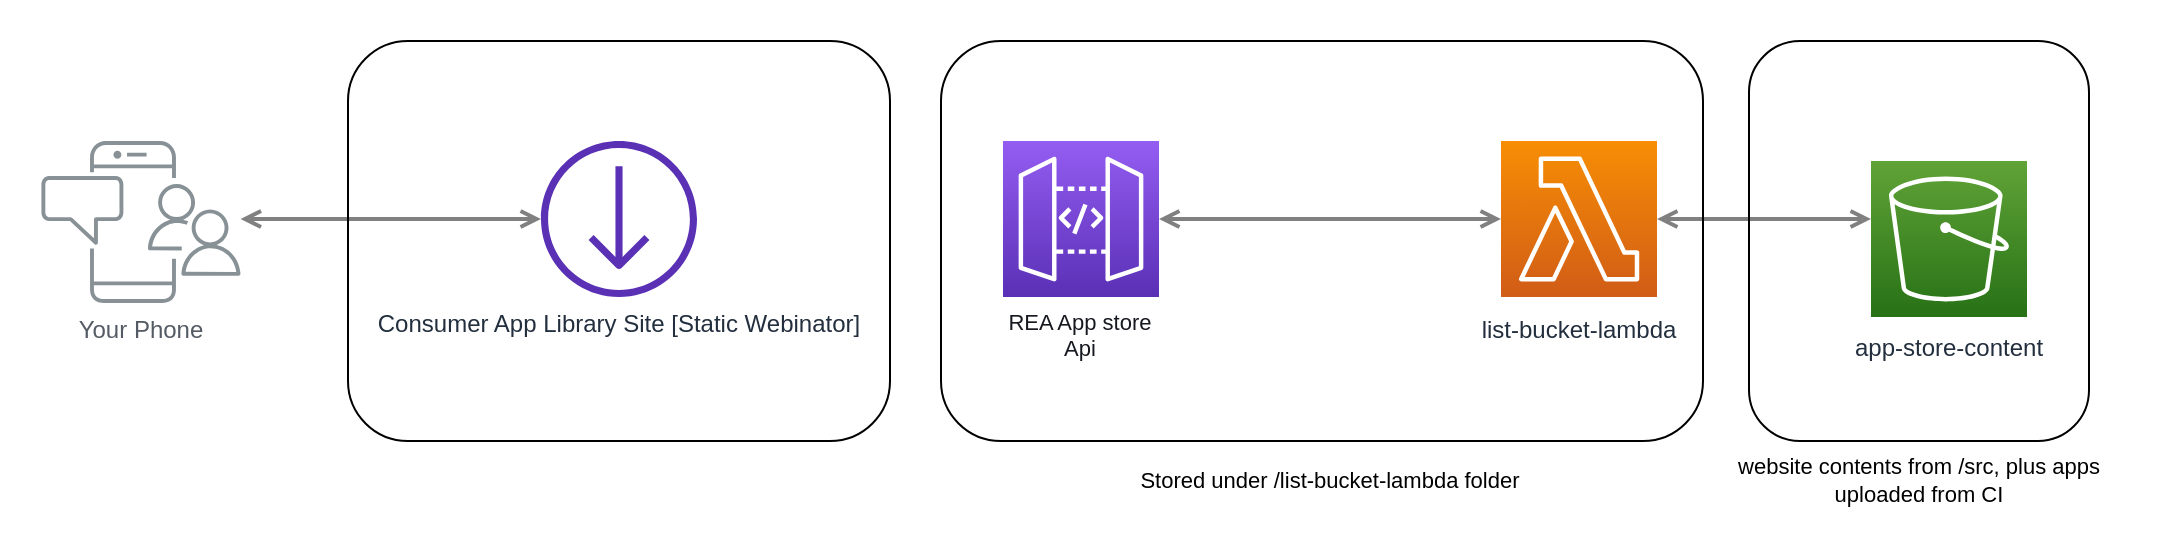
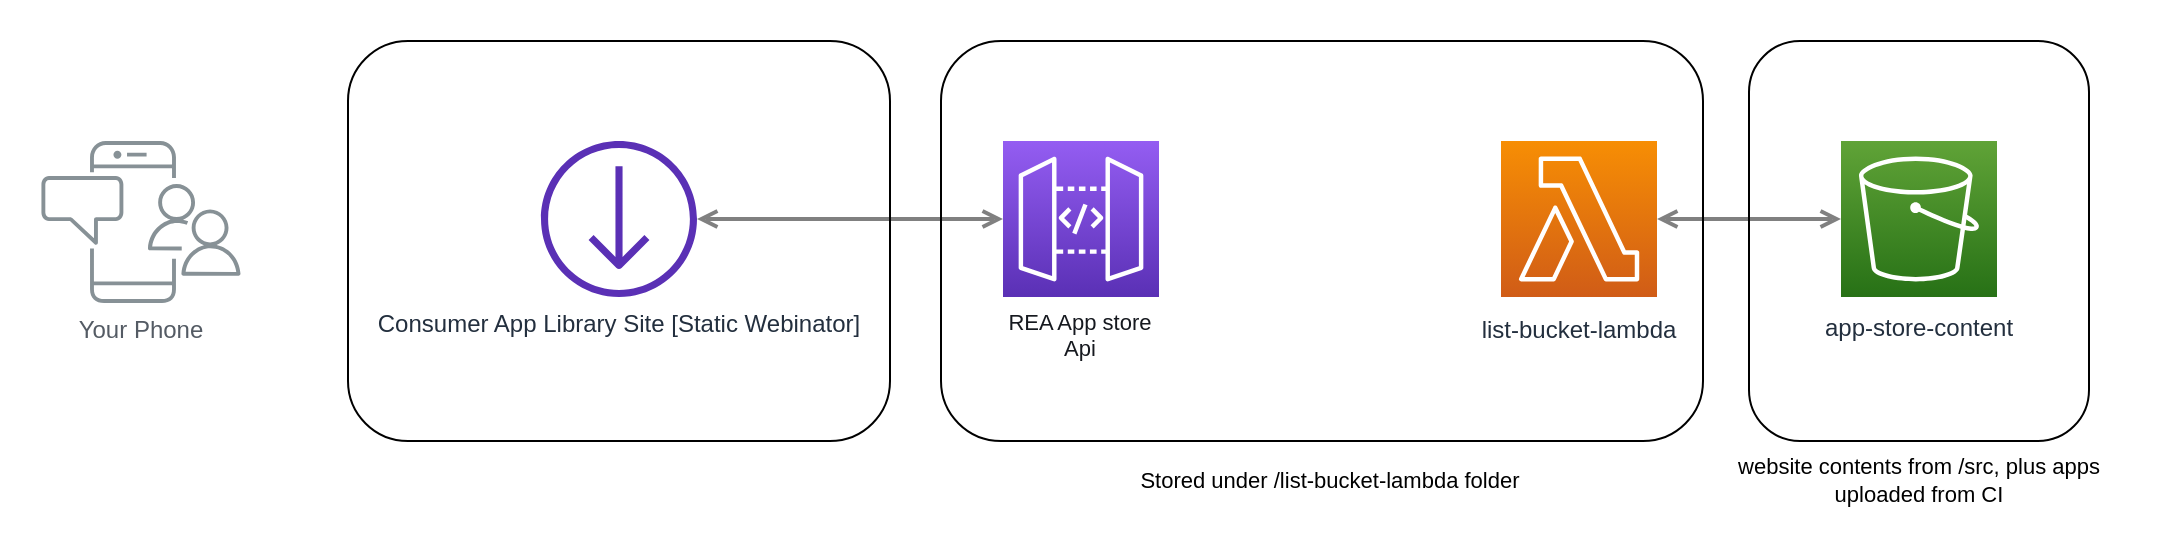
edge "Consumer App Library Site [Static Webinator]" -- "Your Phone": removed
edge "Consumer App Library Site [Static Webinator]" -- "REA App store Api": added
edge "REA App store Api" -- "list-bucket-lambda": removed
node "app-store-content": moved (1949, 239) -> (1919, 219)
